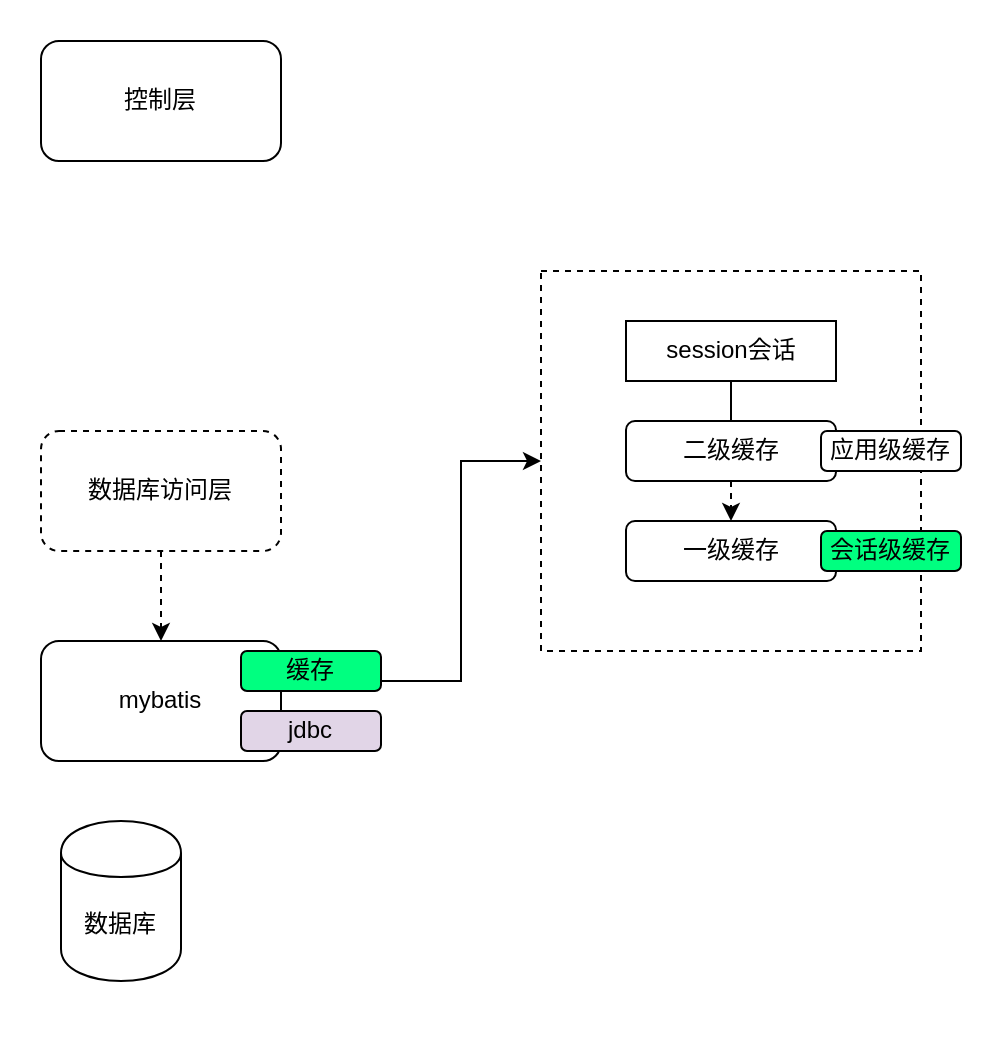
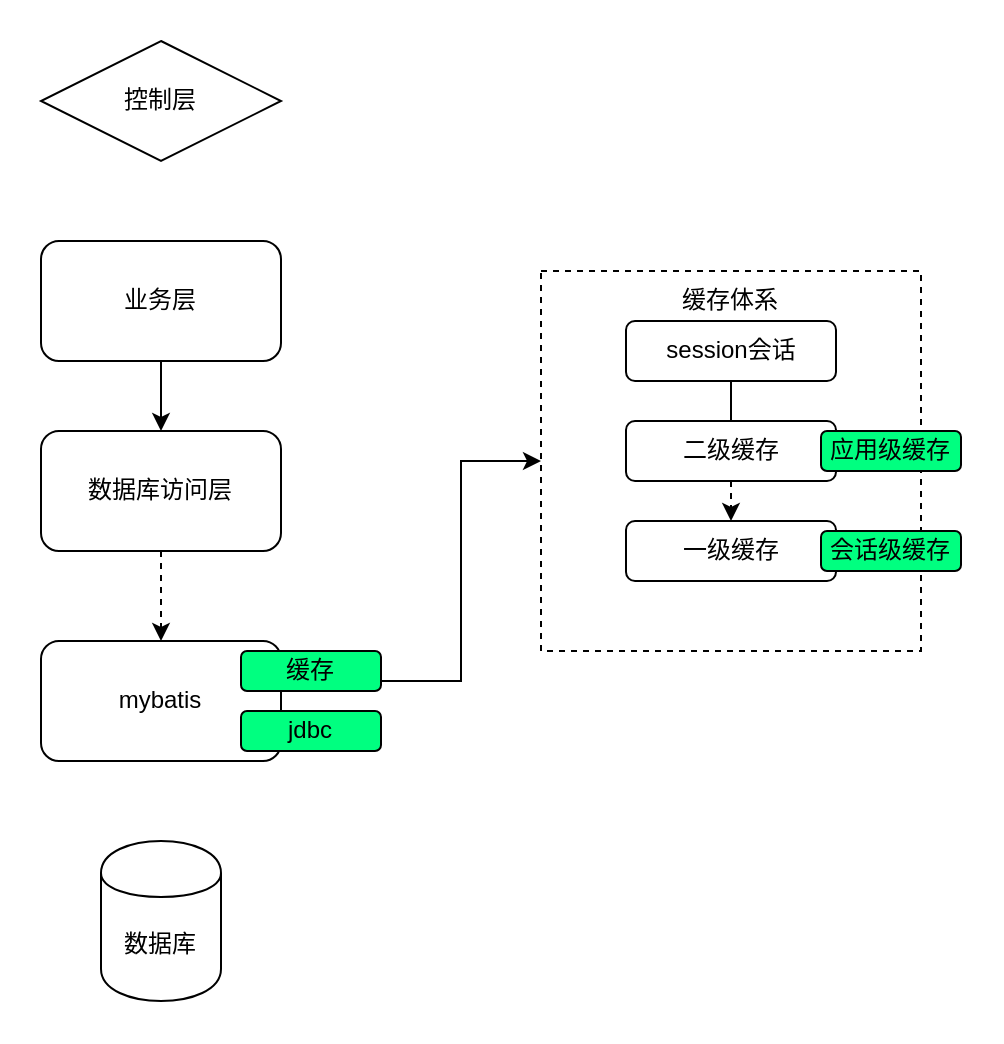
node "控制层": shape rounded rectangle -> diamond
node "业务层": added
node "缓存体系": added
node "session会话": shape rectangle -> rounded rectangle
edge "业务层" -> "数据库访问层": added
node "应用级缓存": fillcolor #ffffff -> #00ff80
node "数据库访问层": style dashed -> solid
node "jdbc": fillcolor #e1d5e7 -> #00ff80
node "数据库": moved (121, 901) -> (161, 921)
